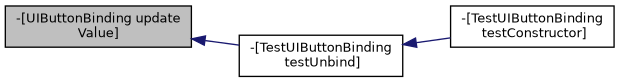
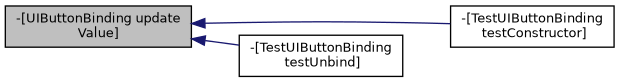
edge "-[TestUIButtonBinding testConstructor]" -> "-[TestUIButtonBinding testUnbind]": now "-[TestUIButtonBinding testConstructor]" -> "-[UIButtonBinding update Value]"
